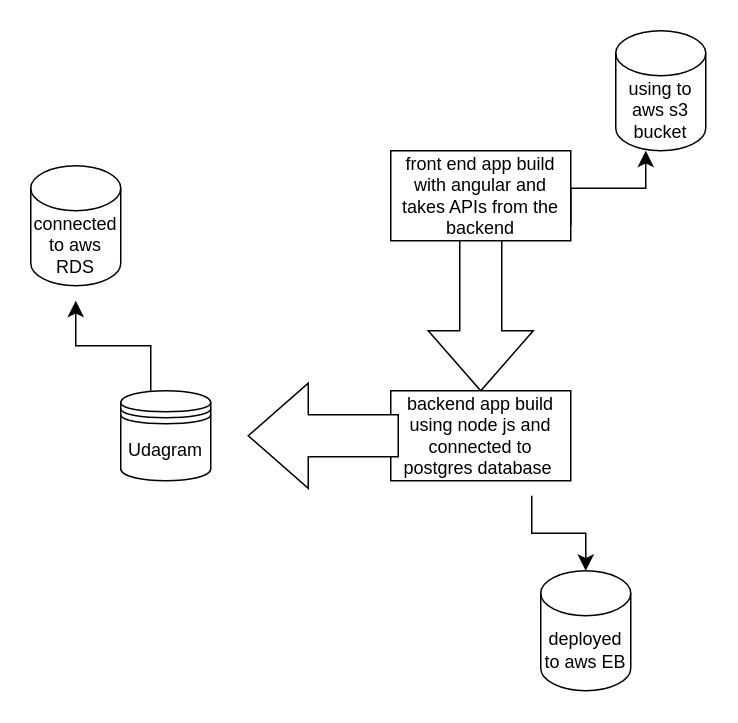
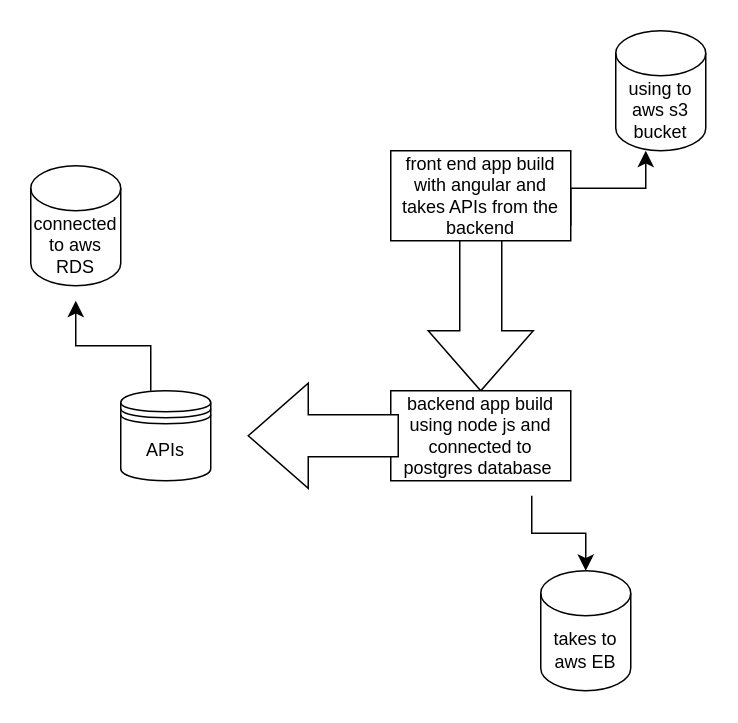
node "Udagram": label "Udagram" -> "APIs"
node "deployed to aws EB": label "deployed to aws EB" -> "takes to aws EB"
